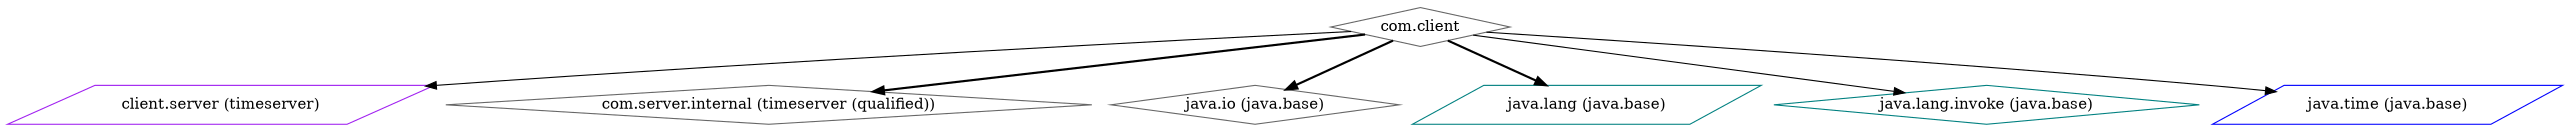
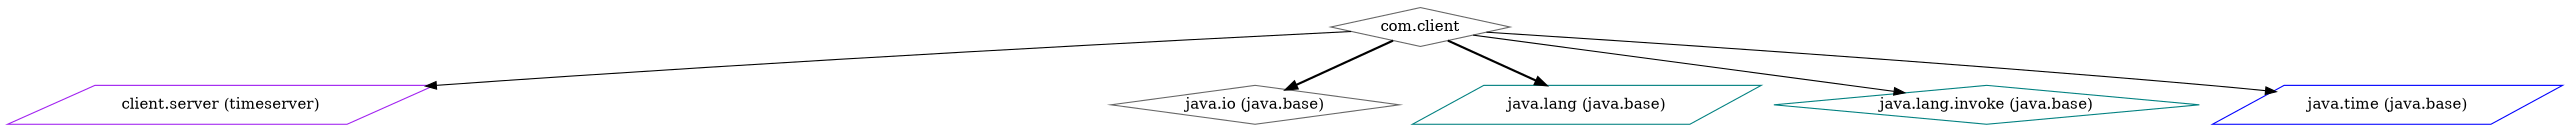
node "com.server.internal (timeserver (qualified))": removed
